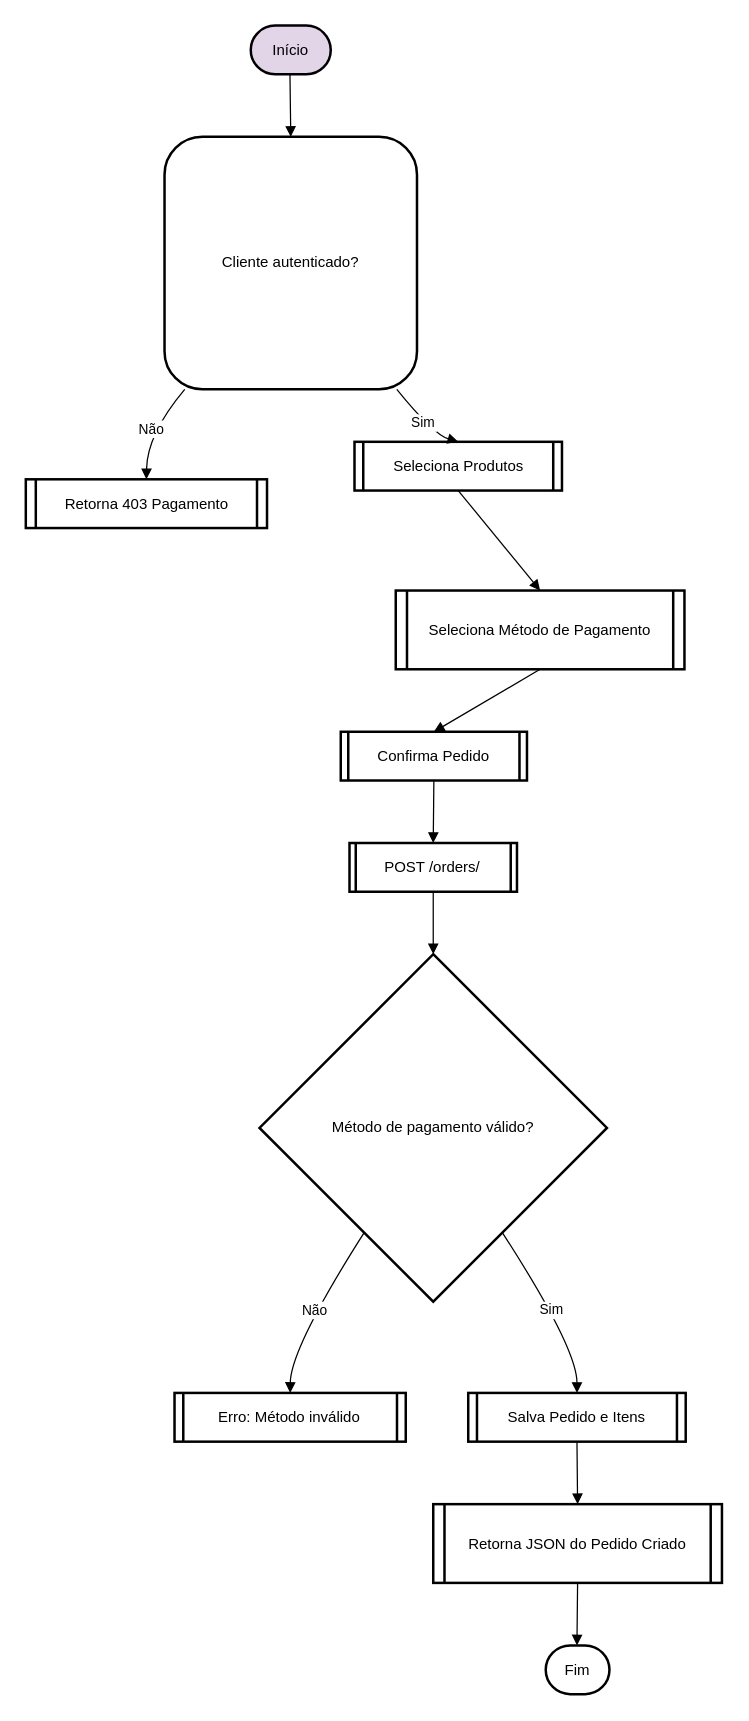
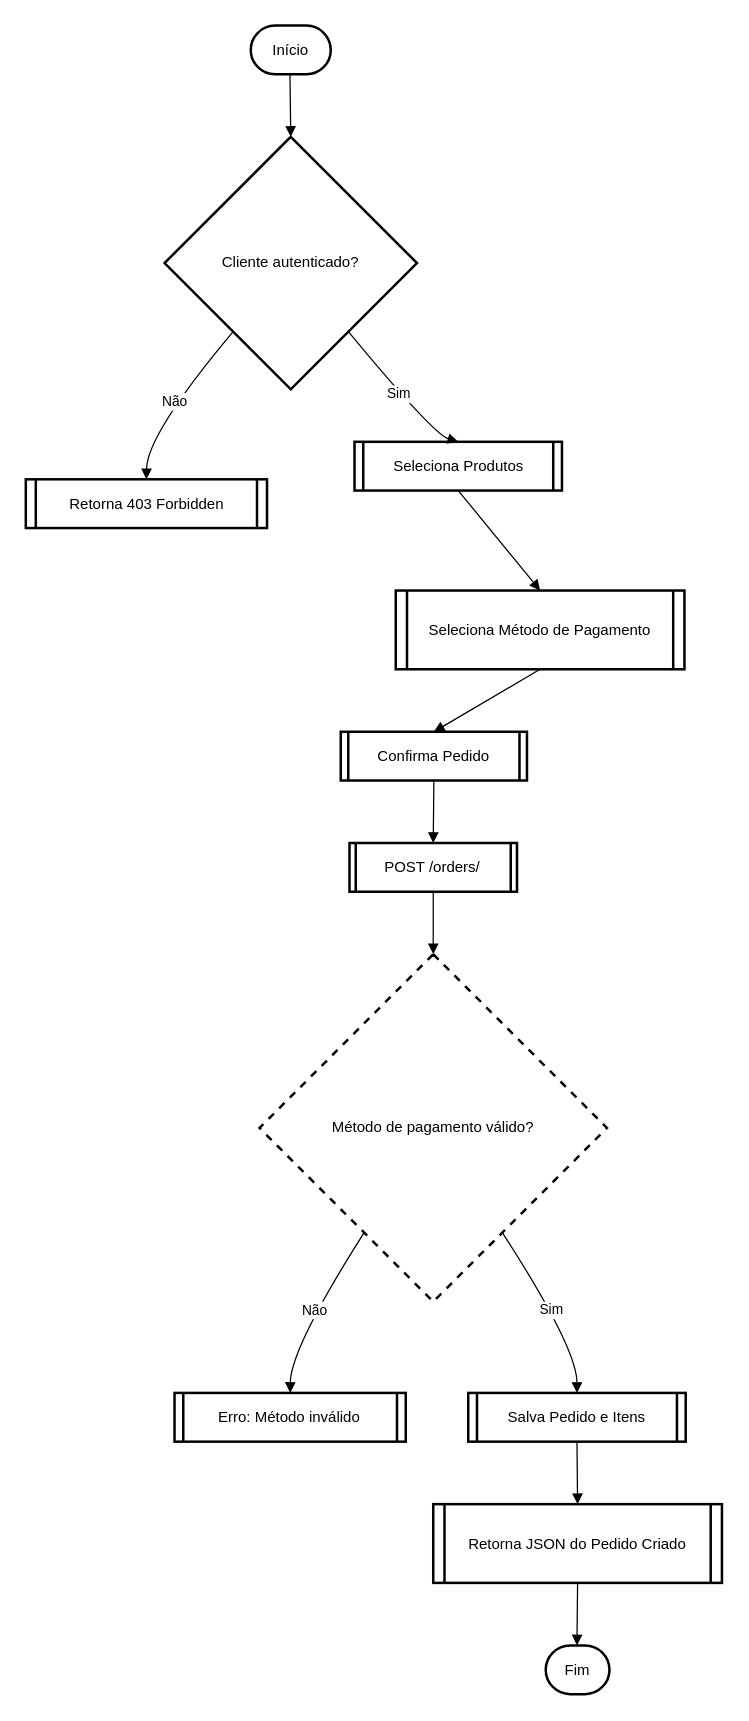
node "Início": fillcolor #e1d5e7 -> #ffffff
node "Cliente autenticado?": shape rounded rectangle -> diamond
node "Retorna 403 Pagamento": label "Retorna 403 Pagamento" -> "Retorna 403 Forbidden"
node "Método de pagamento válido?": style solid -> dashed
